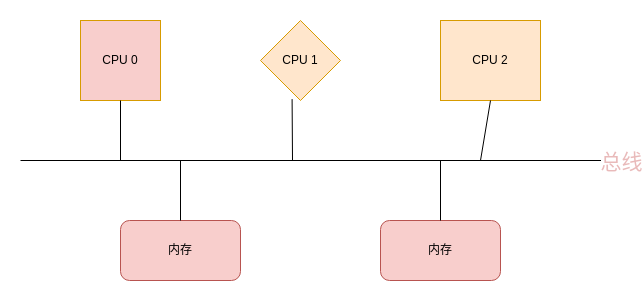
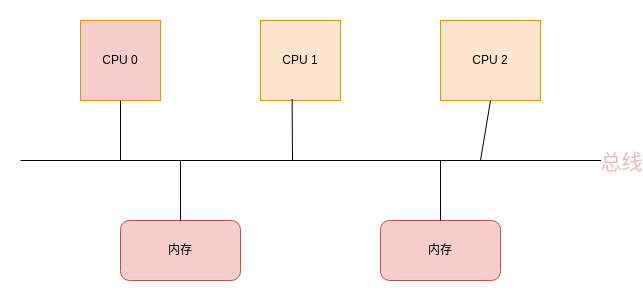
node "CPU 1": shape diamond -> rectangle
